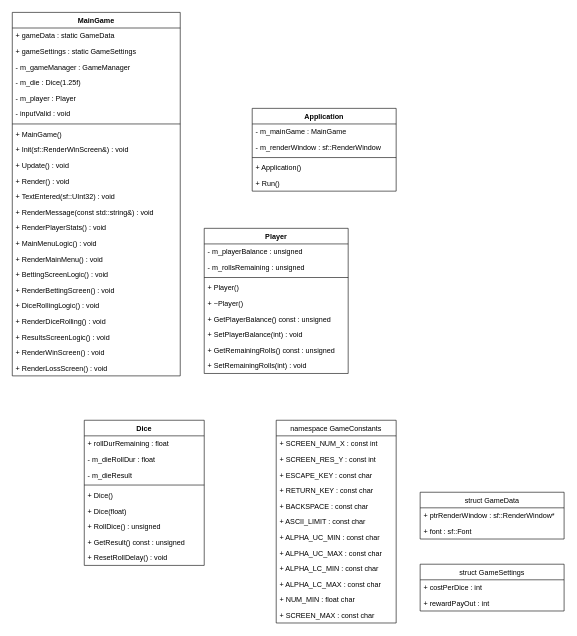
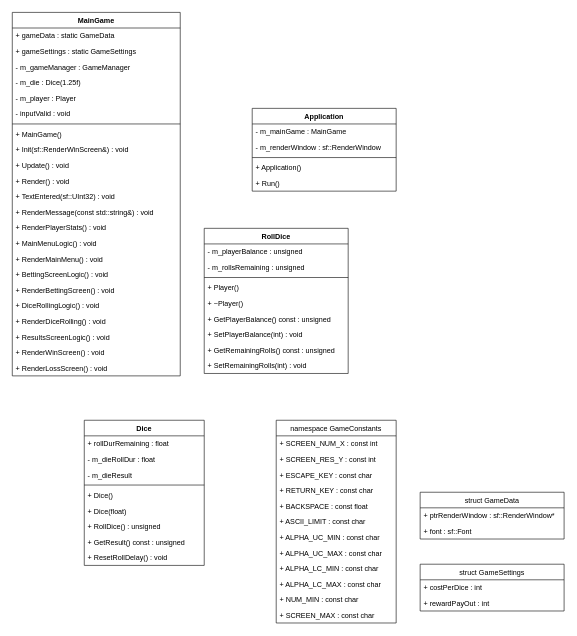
node "Player": label "Player" -> "RollDice"
node "+ BACKSPACE : const char": label "+ BACKSPACE : const char" -> "+ BACKSPACE : const float"
node "+ NUM_MIN : float char": label "+ NUM_MIN : float char" -> "+ NUM_MIN : const char"
